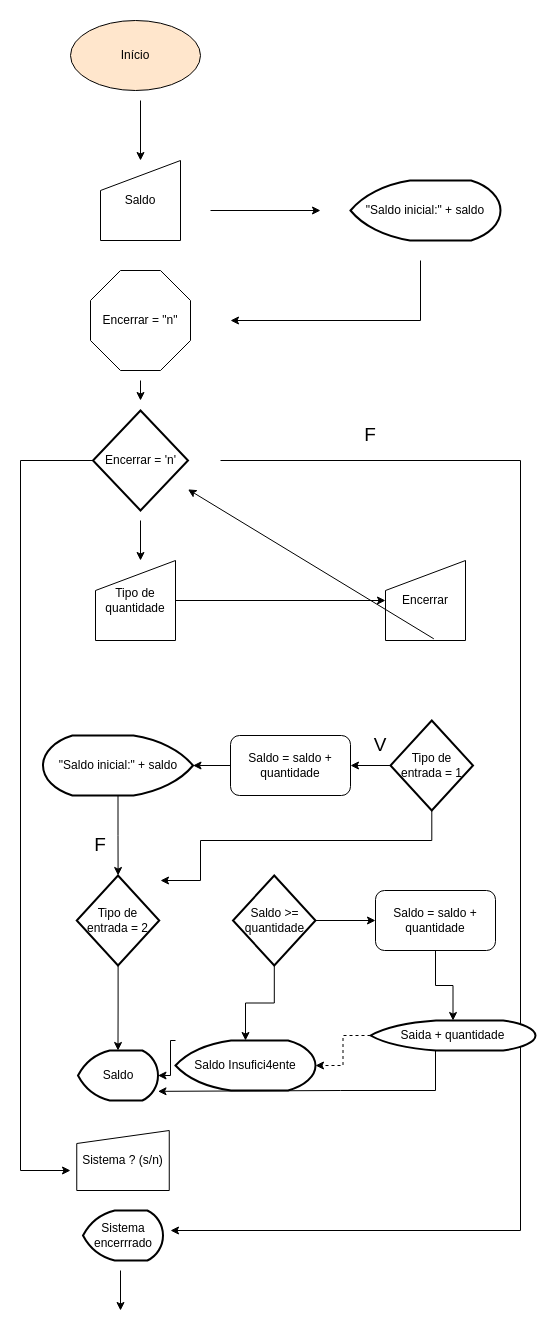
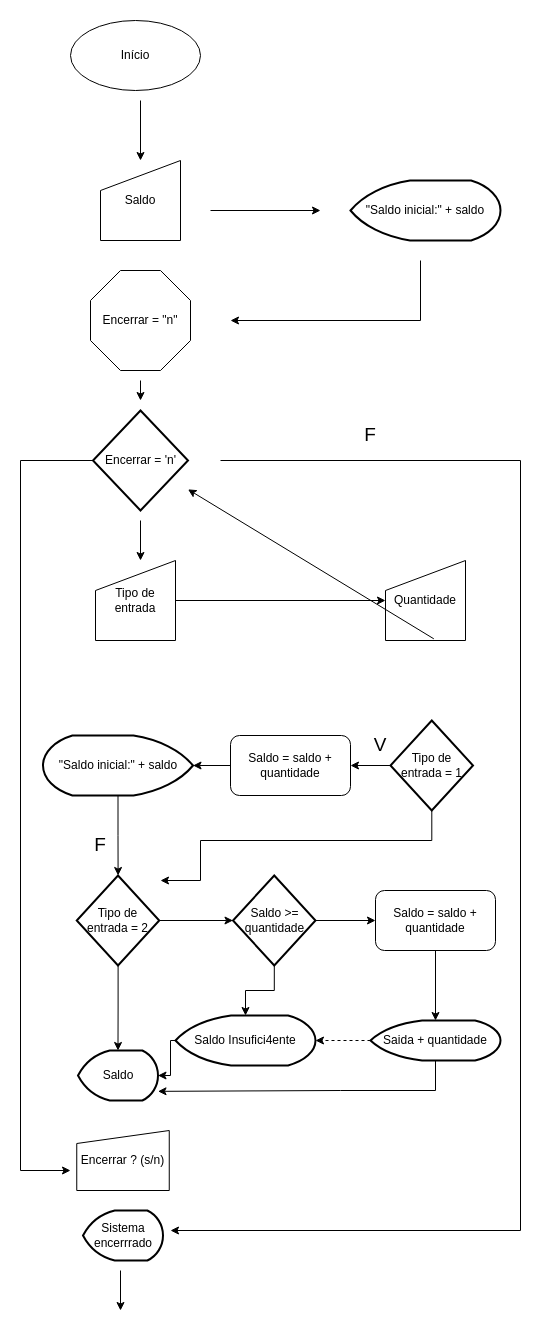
node "Início": fillcolor #ffe6cc -> #ffffff
node "Tipo de quantidade": label "Tipo de quantidade" -> "Tipo de entrada"
node "Encerrar": label "Encerrar" -> "Quantidade"
edge "Tipo de entrada = 2" -> "Saldo >= quantidade": added
node "Saida + quantidade": size 165x30 -> 130x40
node "Saldo Insufici4ente": moved (246, 1066) -> (246, 1041)
node "Sistema ? (s/n)": label "Sistema ? (s/n)" -> "Encerrar ? (s/n)"
